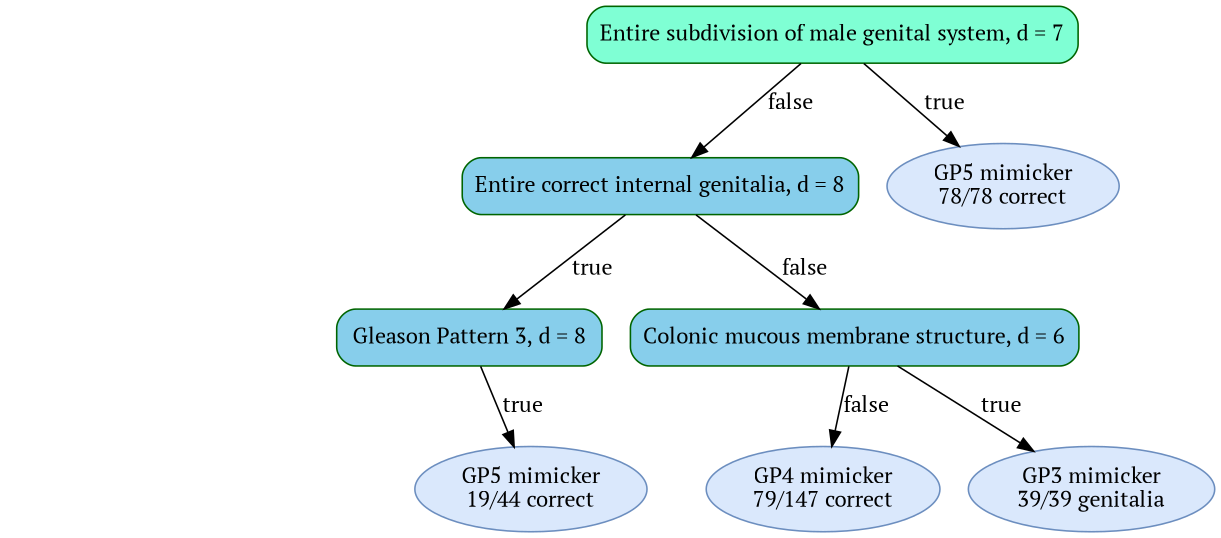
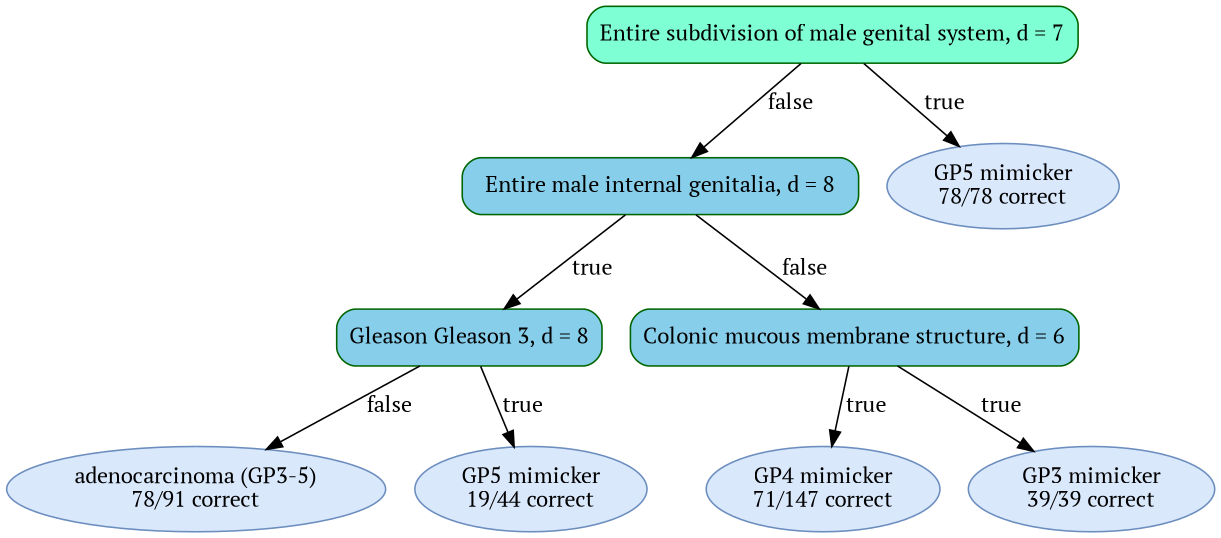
node "Entire correct internal genitalia, d = 8": label "Entire correct internal genitalia, d = 8" -> "Entire male internal genitalia, d = 8"
node "Gleason Pattern 3, d = 8": label "Gleason Pattern 3, d = 8" -> "Gleason Gleason 3, d = 8"
edge "Colonic mucous membrane structure, d = 6" -> "GP4 mimicker": label "false" -> "true"
node "adenocarcinoma (GP3-5)": added
node "GP4 mimicker": text "79/147 correct" -> "71/147 correct"
node "GP3 mimicker": text "39/39 genitalia" -> "39/39 correct"
